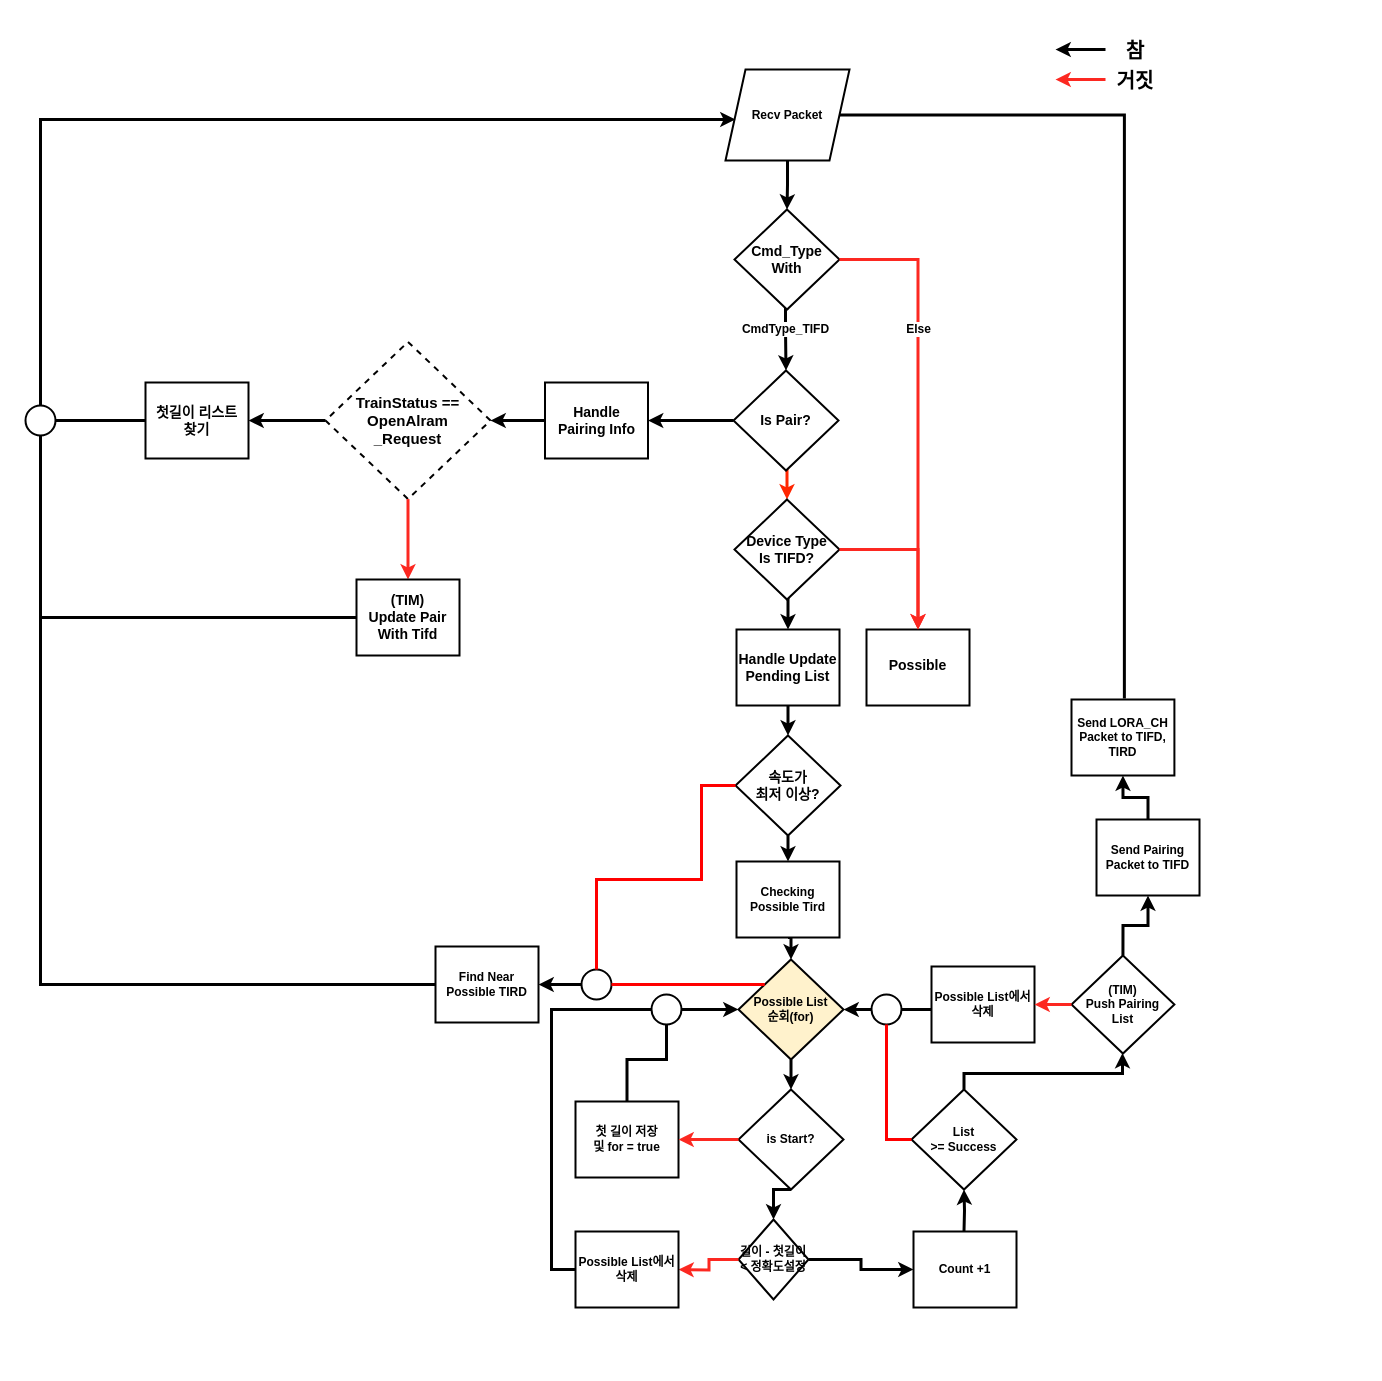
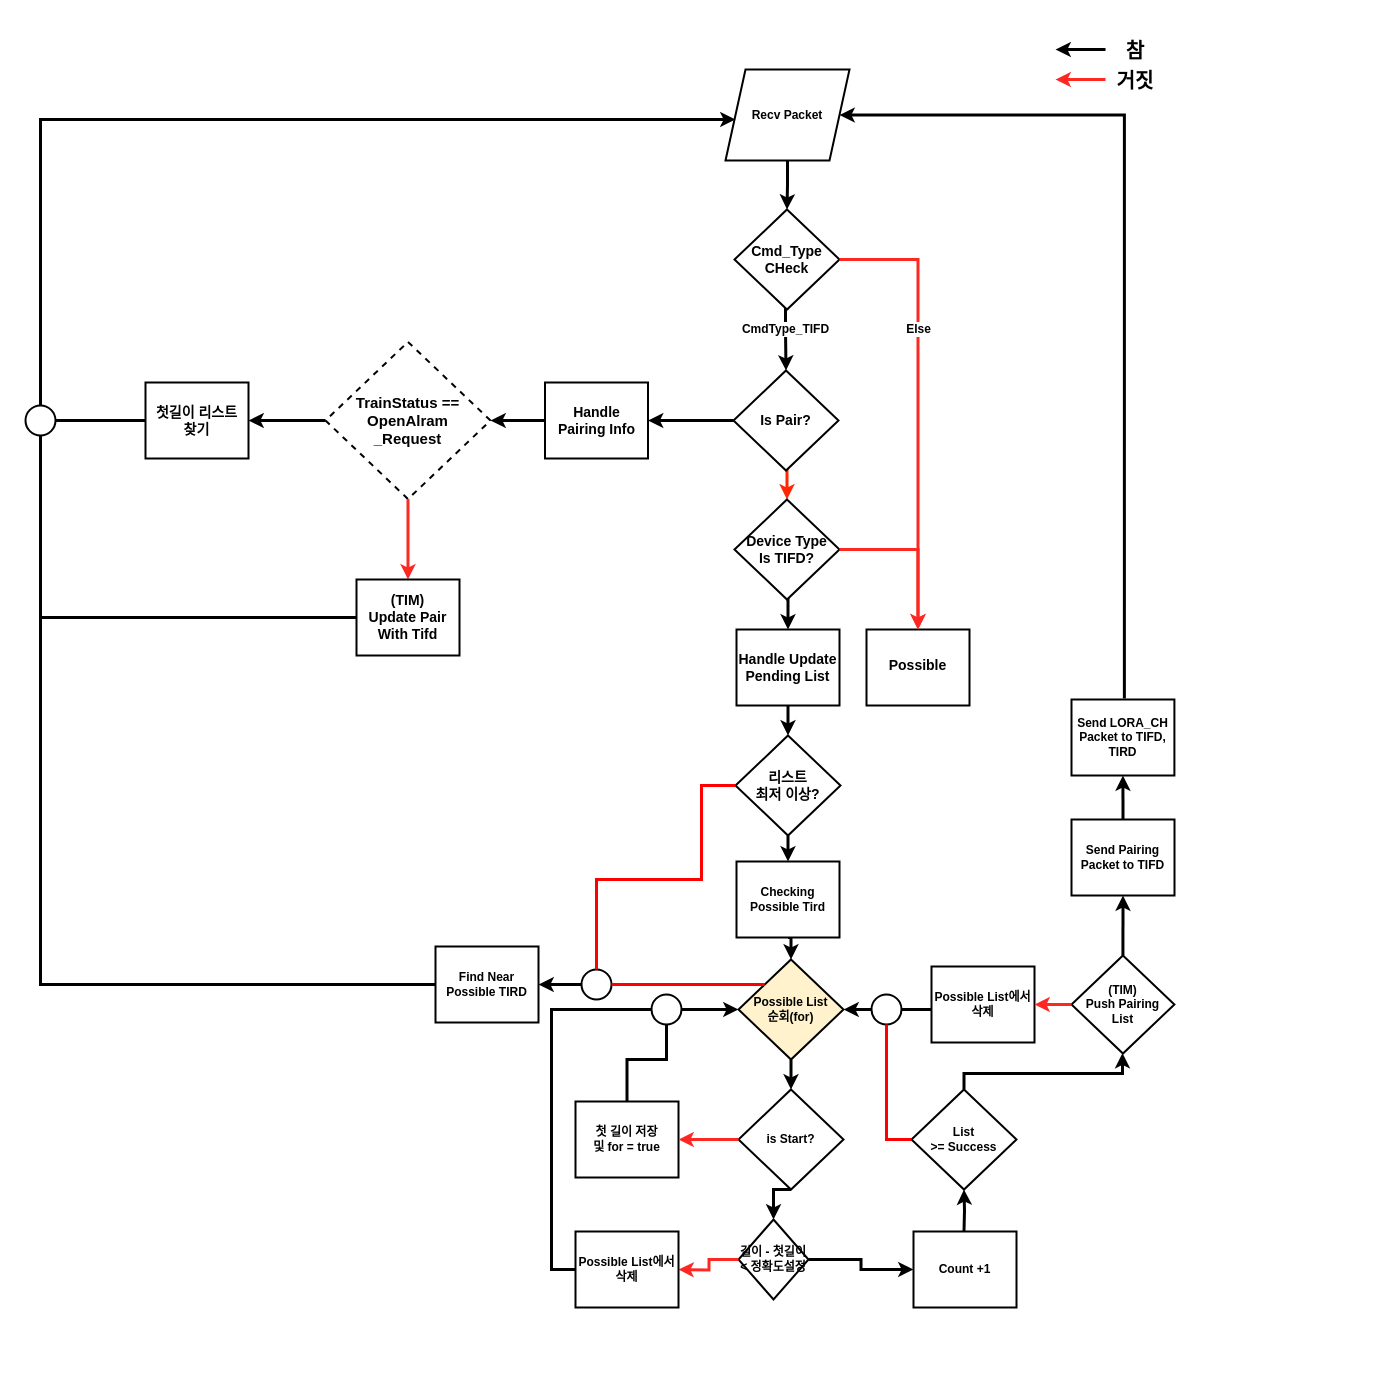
edge "Recv Packet" -- "Send LORA_CH Packet to TIFD, TIRD": arrowhead none -> classic
node "Cmd_TypeWith": label "Cmd_TypeWith" -> "Cmd_TypeCHeck"
node "속도가 최저 이상?": label "속도가 최저 이상?" -> "리스트 최저 이상?"
node "Send Pairing Packet to TIFD": moved (1148, 858) -> (1123, 858)
